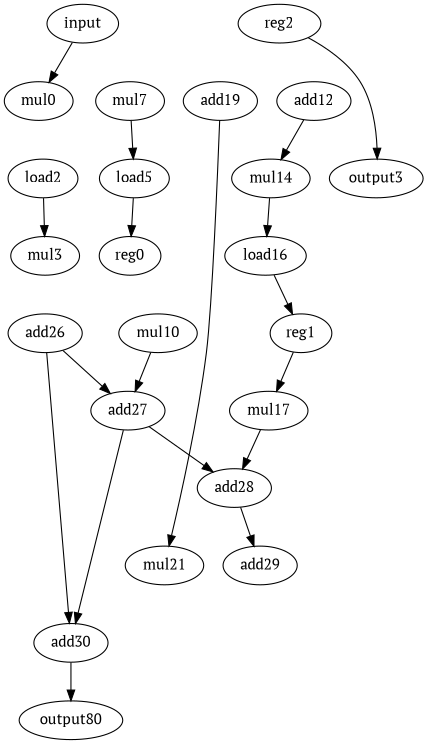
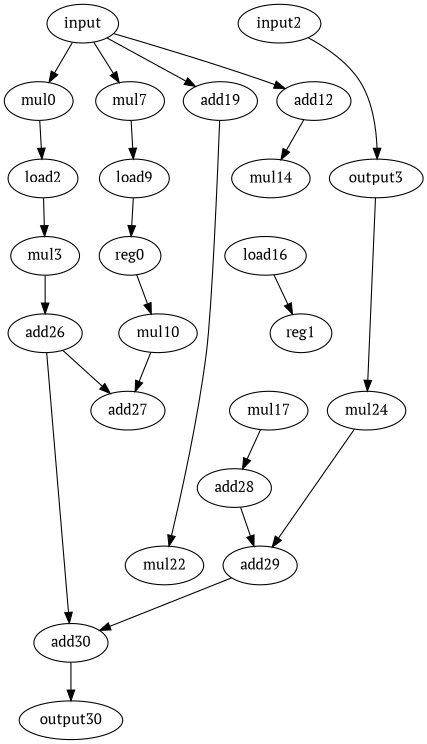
node "reg2": label "reg2" -> "input2"
edge "input" -> "mul7": added
edge "input" -> "add12": added
edge "input" -> "add19": added
edge "mul0" -> "load2": added
node "load5": label "load5" -> "load9"
edge "mul14" -> "load16": removed
edge "mul3" -> "add26": added
edge "reg0" -> "mul10": added
edge "reg1" -> "mul17": removed
node "mul24": added
edge "add27" -> "add28": removed
edge "add27" -> "add30": now "add29" -> "add30"
node "mul21": label "mul21" -> "mul22"
node "output80": label "output80" -> "output30"
